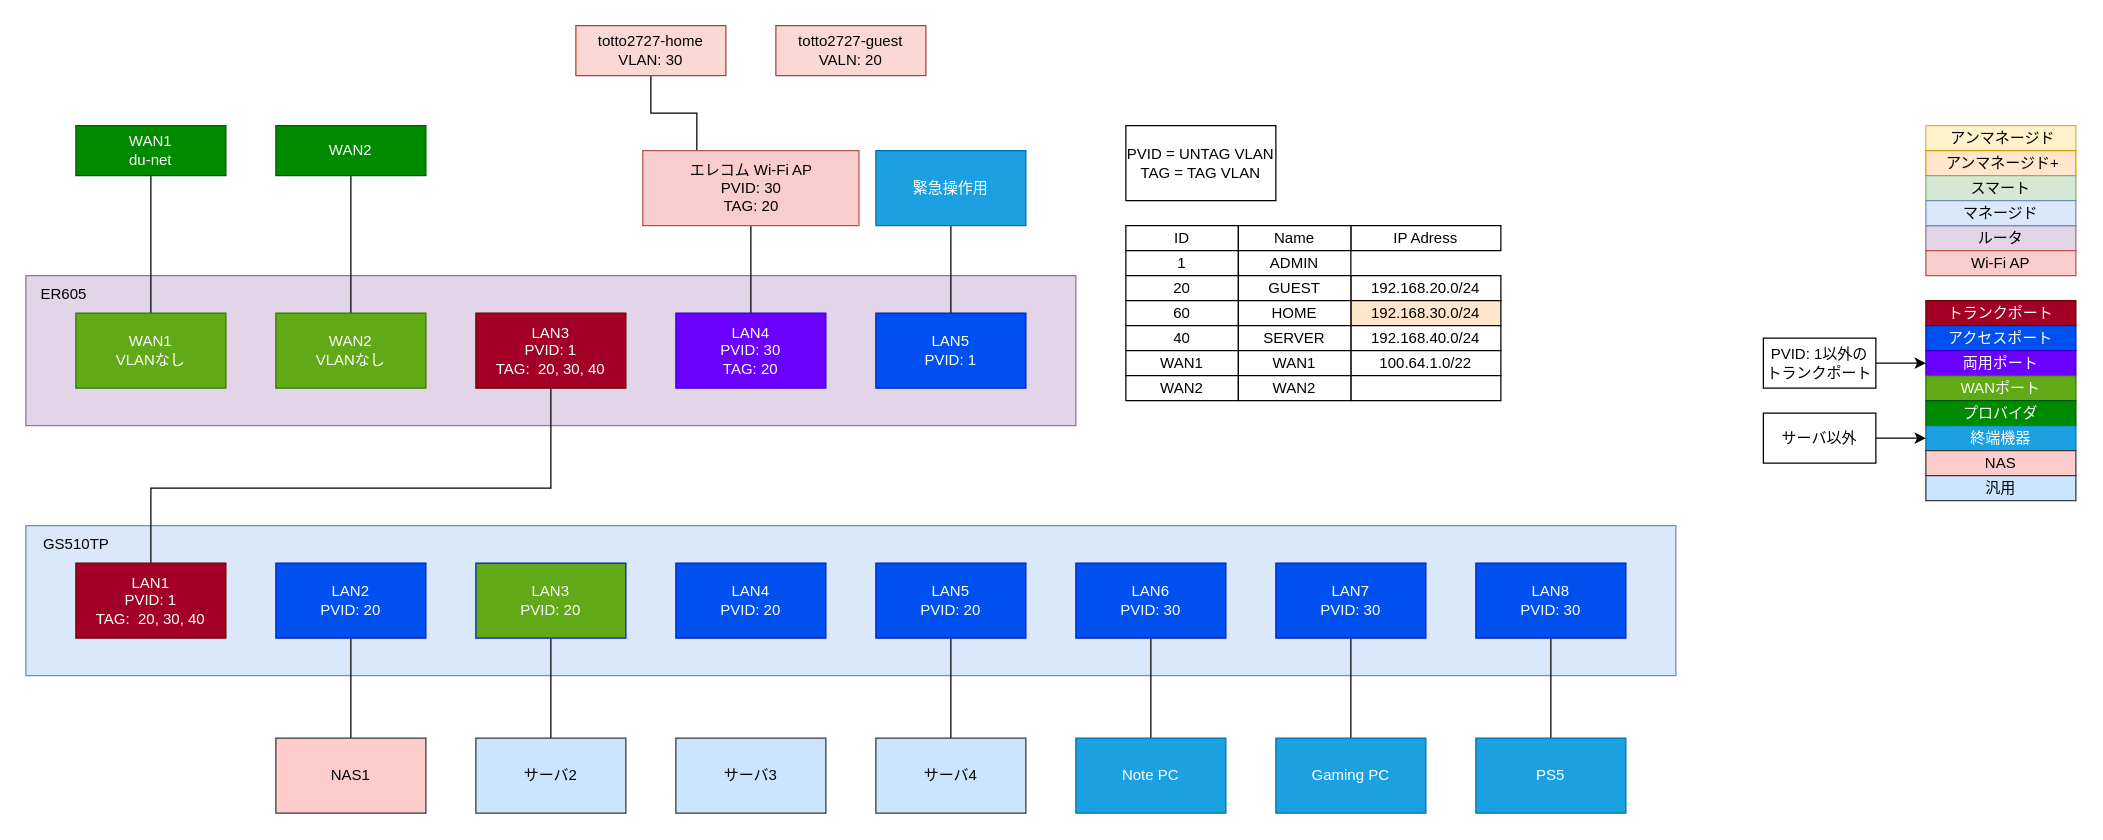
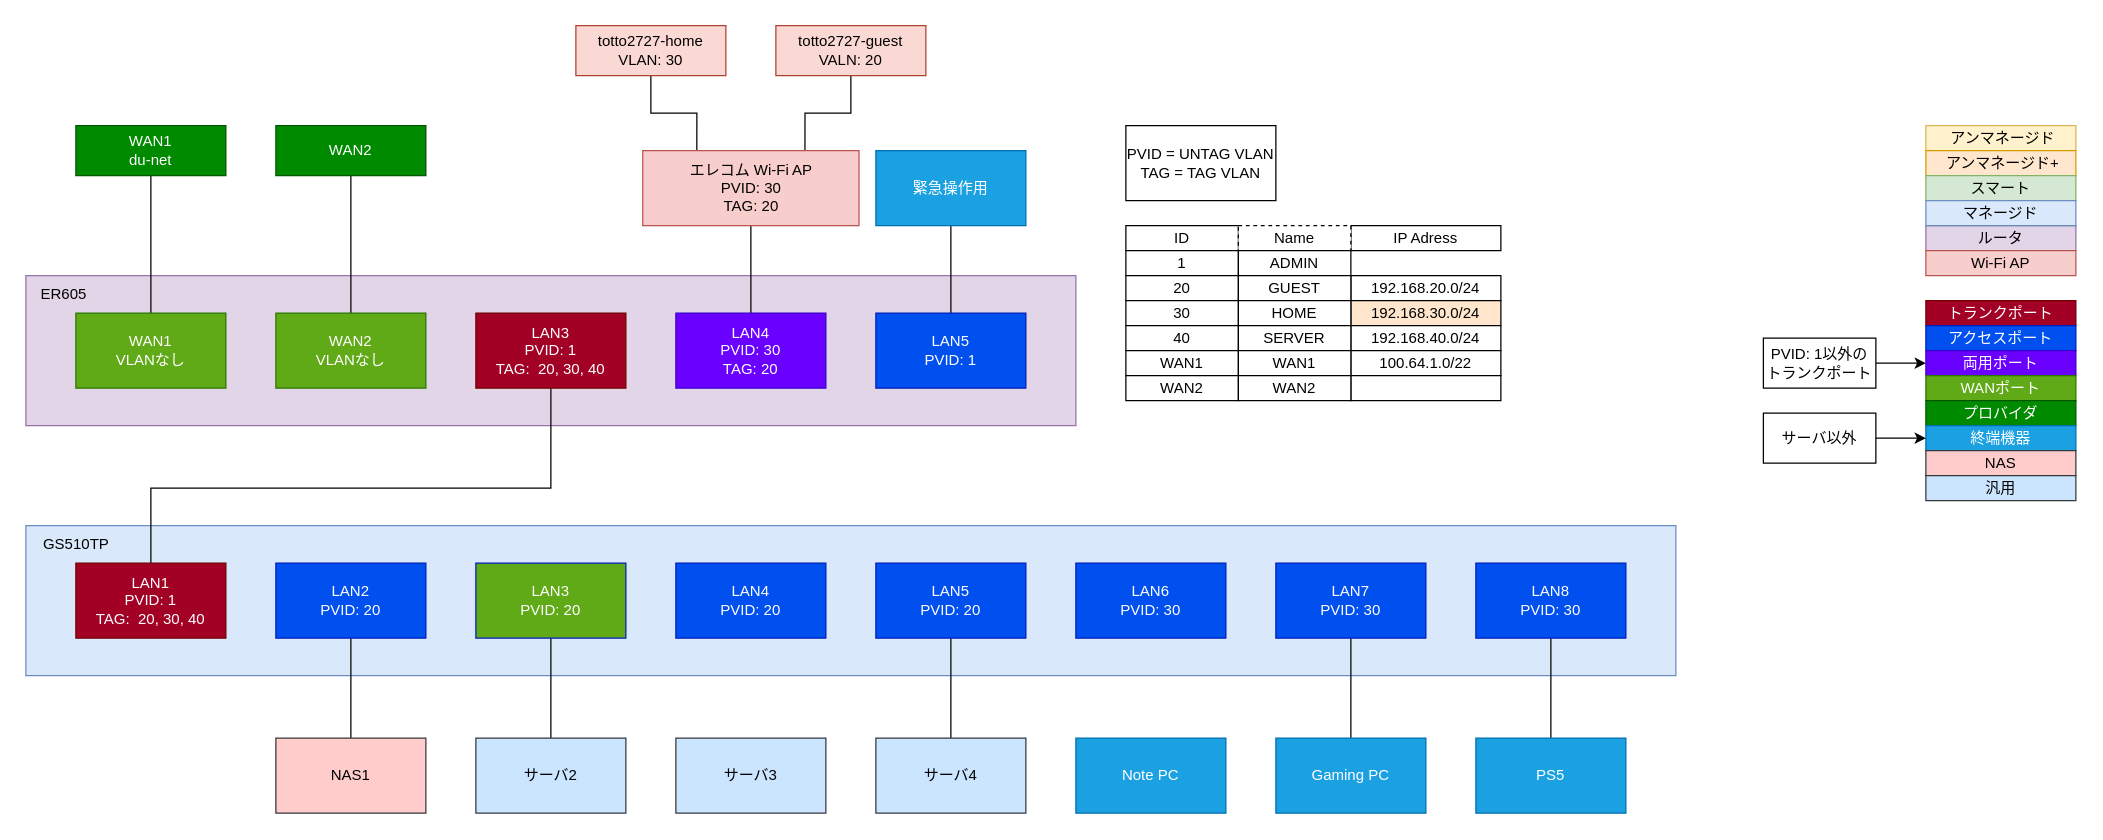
edge "totto2727-guest VALN: 20" -- "エレコム Wi-Fi AP PVID: 30 TAG: 20": added
node "Name": style solid -> dashed
node "60": label "60" -> "30"
edge "LAN6 PVID: 30" -- "Note PC": removed
